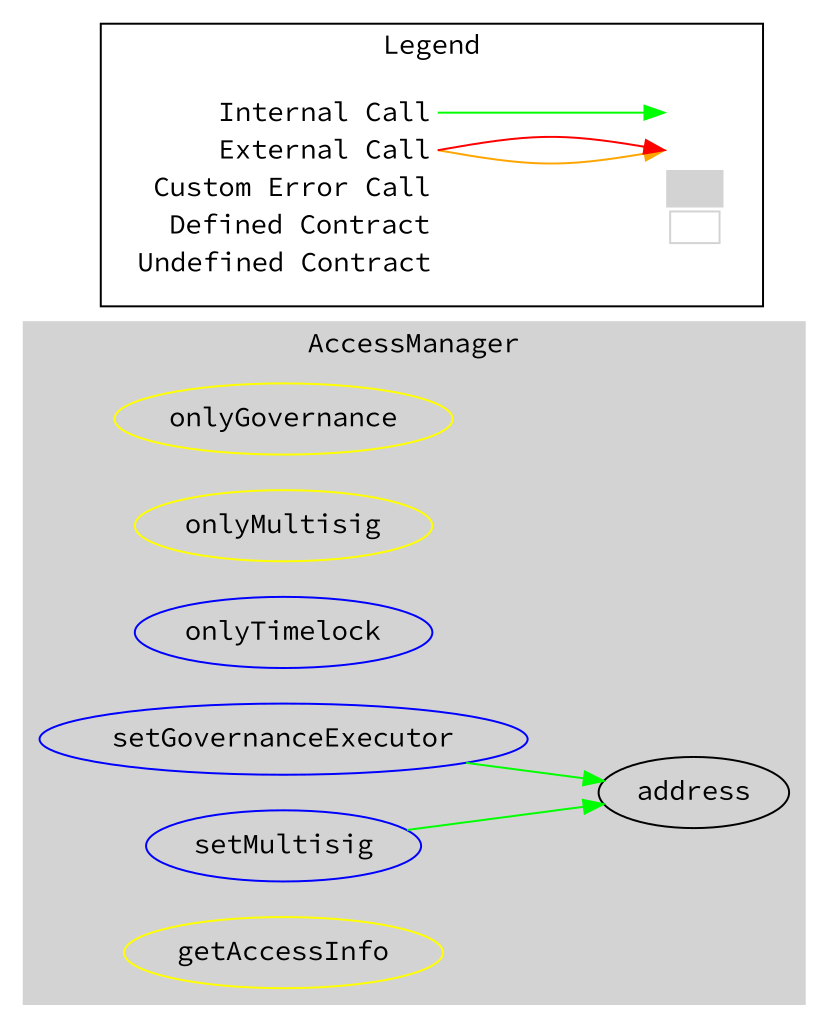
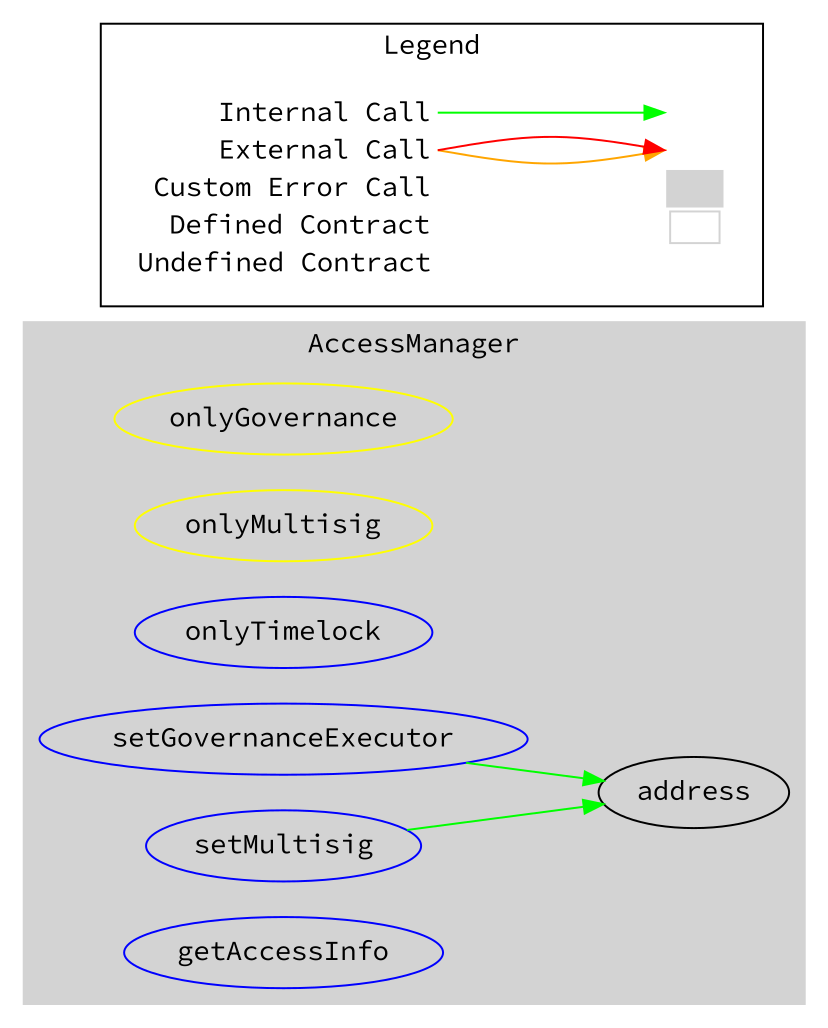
node "getAccessInfo": color yellow -> blue
